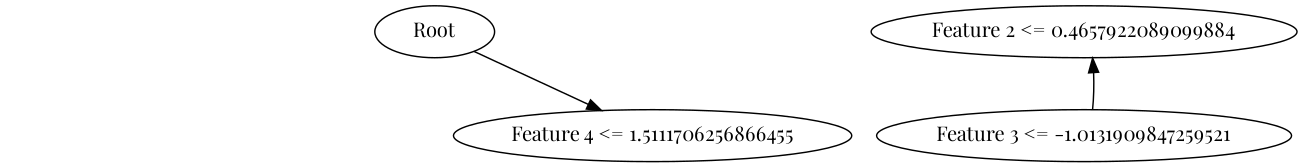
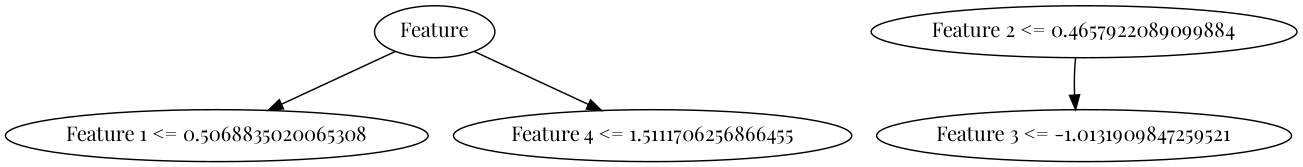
node "Root": label "Root" -> "Feature"
edge "Feature 3 <= -1.0131909847259521" -> "Feature 2 <= 0.4657922089099884": reversed
node "Feature 1 <= 0.5068835020065308": added
